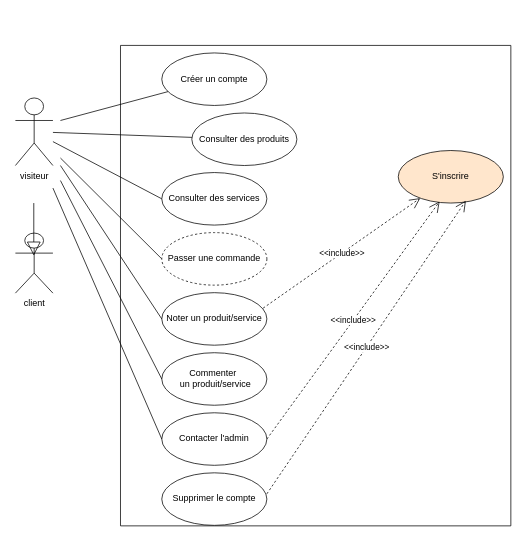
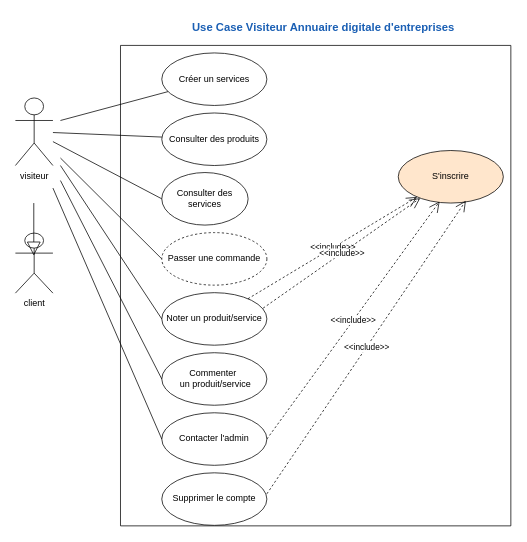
node "Use Case Visiteur Annuaire digitale d'entreprises": added
node "Créer un compte": label "Créer un compte" -> "Créer un services"
node "Consulter des produits": moved (244, 139) -> (214, 139)
node "Consulter des services": size 105x53 -> 86x53
edge "Noter un produit/service" -> "S'inscrire": added, label "<<include>>"
